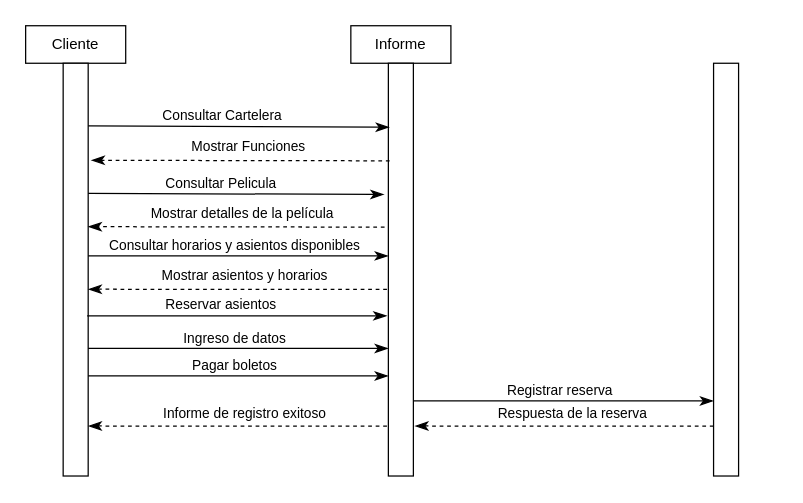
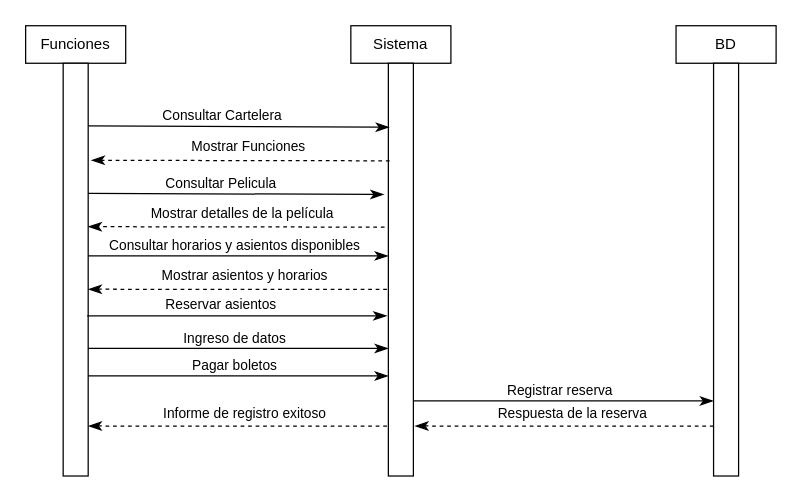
node "Cliente": label "Cliente" -> "Funciones"
node "Informe": label "Informe" -> "Sistema"
node "BD": added
